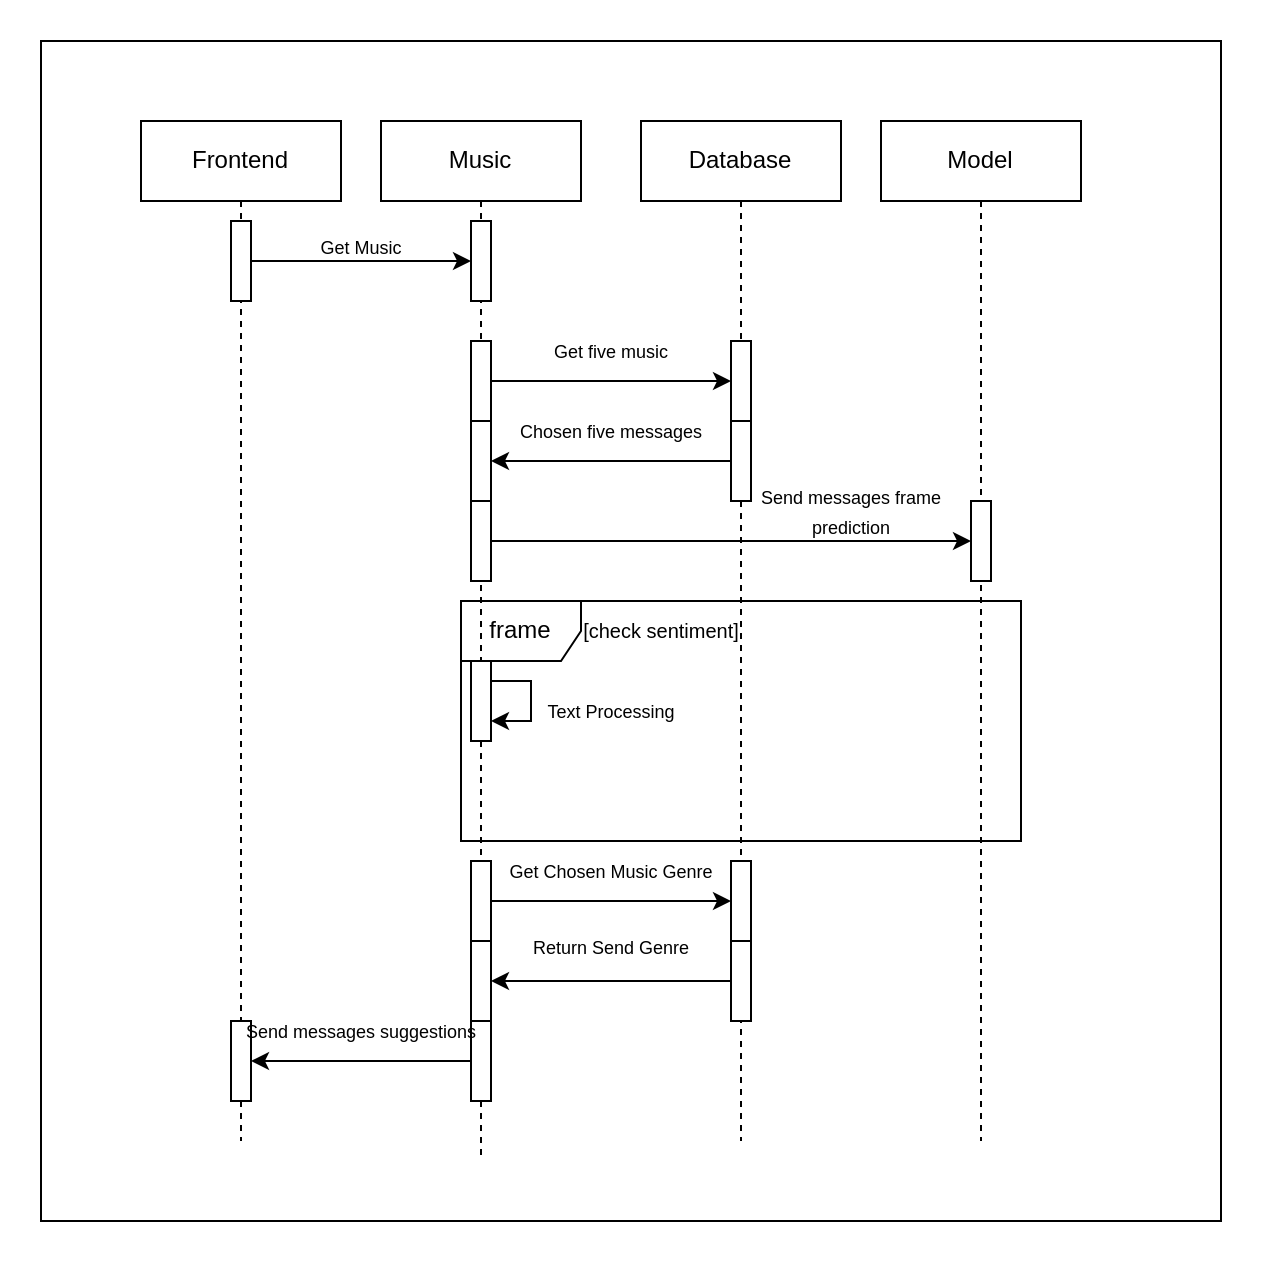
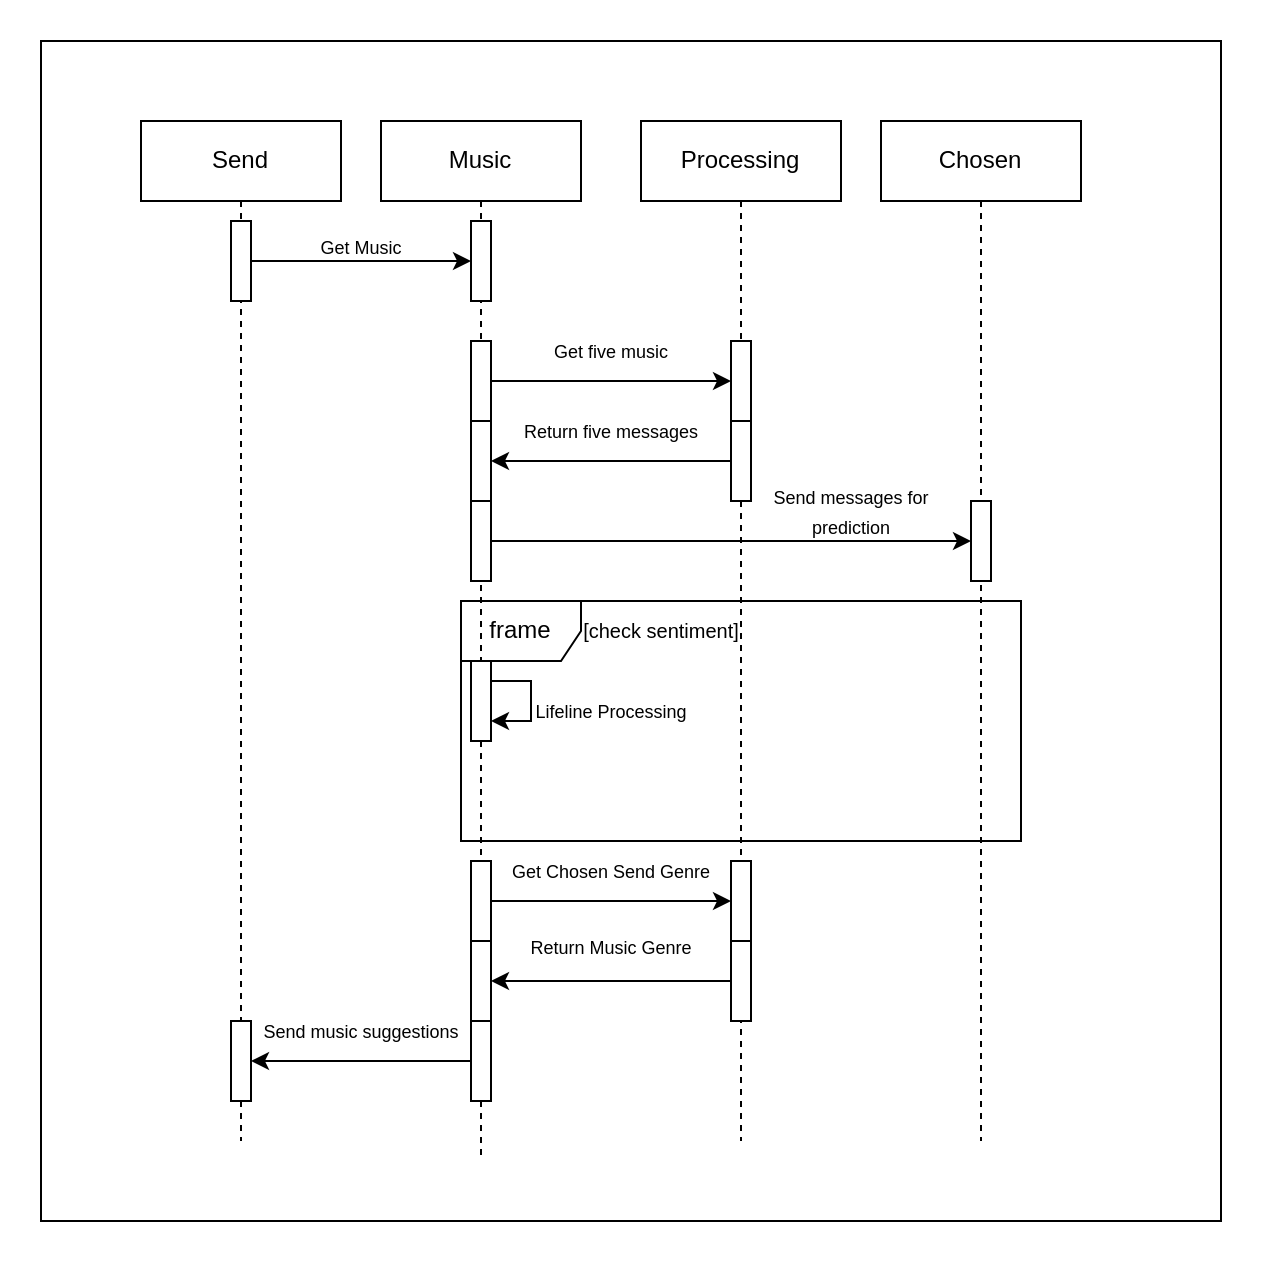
node "Frontend": label "Frontend" -> "Send"
node "Database": label "Database" -> "Processing"
node "Model": label "Model" -> "Chosen"
node "Chosen five messages": label "Chosen five messages" -> "Return five messages"
node "Send messages frame prediction": label "Send messages frame prediction" -> "Send messages for prediction"
node "Text Processing": label "Text Processing" -> "Lifeline Processing"
node "Get Chosen Music Genre": label "Get Chosen Music Genre" -> "Get Chosen Send Genre"
node "Return Send Genre": label "Return Send Genre" -> "Return Music Genre"
node "Send messages suggestions": label "Send messages suggestions" -> "Send music suggestions"
